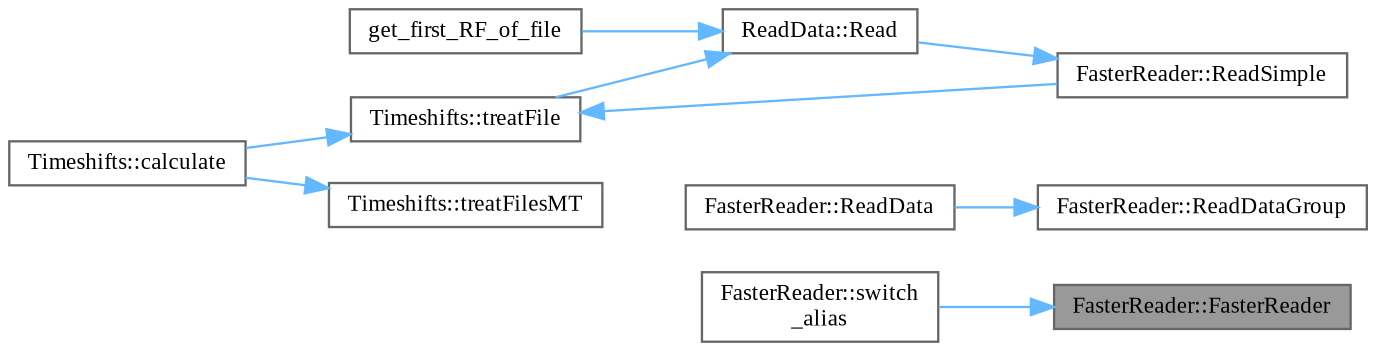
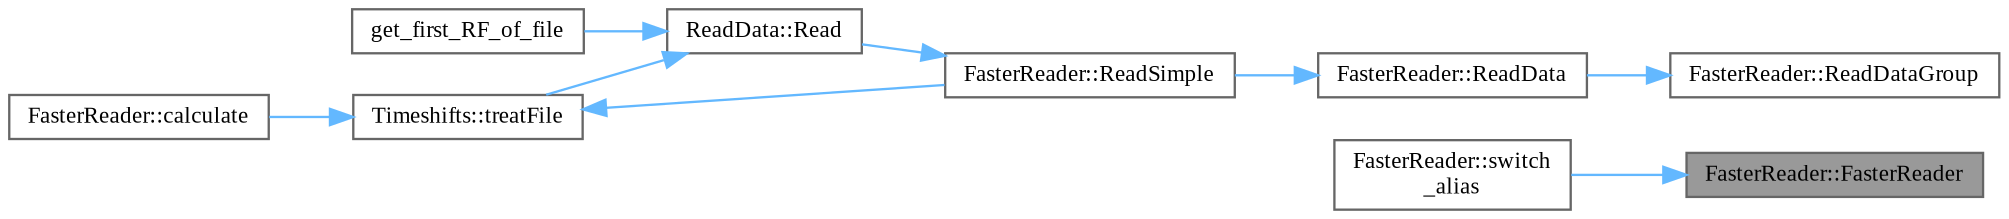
edge "FasterReader::ReadSimple" -> "FasterReader::ReadData": added
node "Timeshifts::calculate": label "Timeshifts::calculate" -> "FasterReader::calculate"
node "Timeshifts::treatFilesMT": removed
